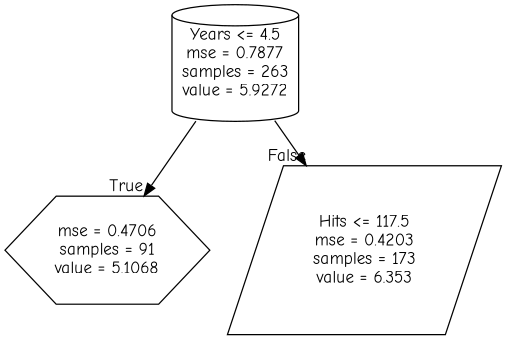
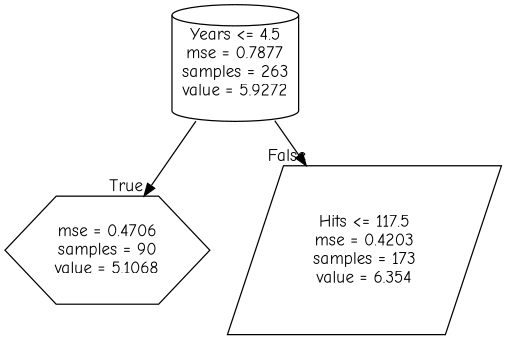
node "mse = 0.4706 samples = 91 value = 5.1068": label "mse = 0.4706 samples = 91 value = 5.1068" -> "mse = 0.4706 samples = 90 value = 5.1068"
node "Hits <= 117.5 mse = 0.4203 samples = 173 value = 6.353": label "Hits <= 117.5 mse = 0.4203 samples = 173 value = 6.353" -> "Hits <= 117.5 mse = 0.4203 samples = 173 value = 6.354"
